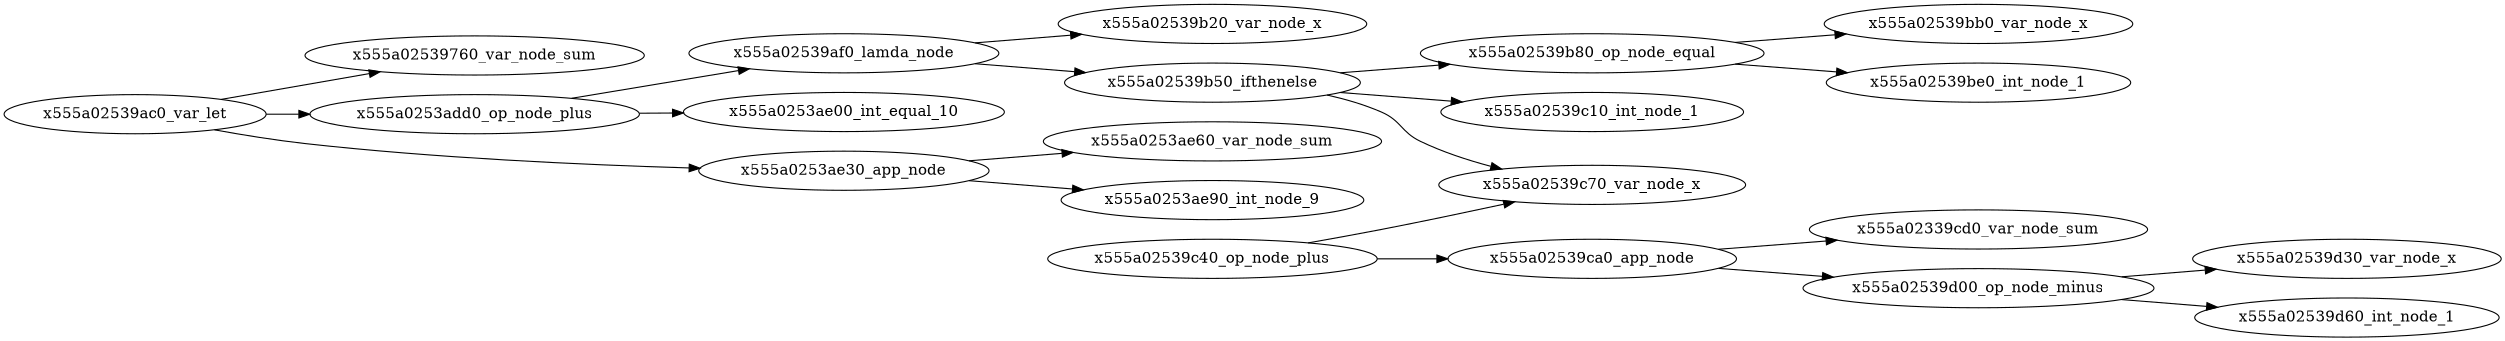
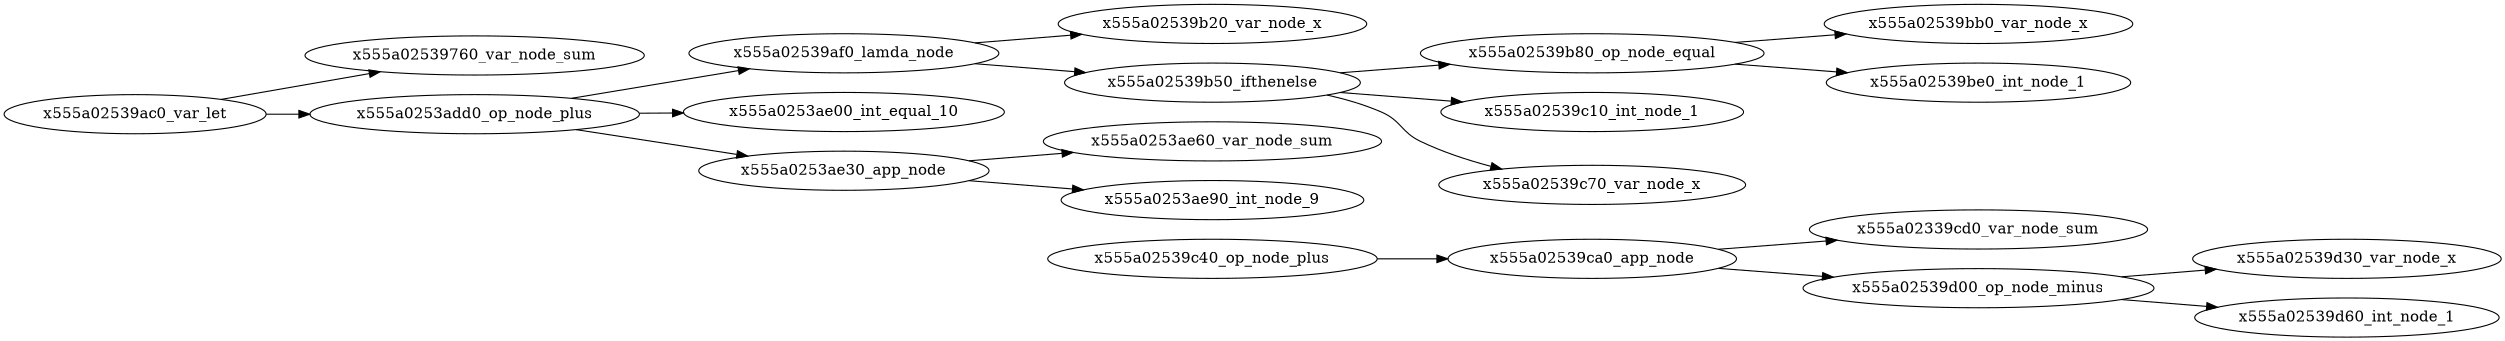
edge "x555a02539ac0_var_let" -> "x555a0253ae30_app_node": now "x555a0253add0_op_node_plus" -> "x555a0253ae30_app_node"
edge "x555a02539c40_op_node_plus" -> "x555a02539c70_var_node_x": removed
